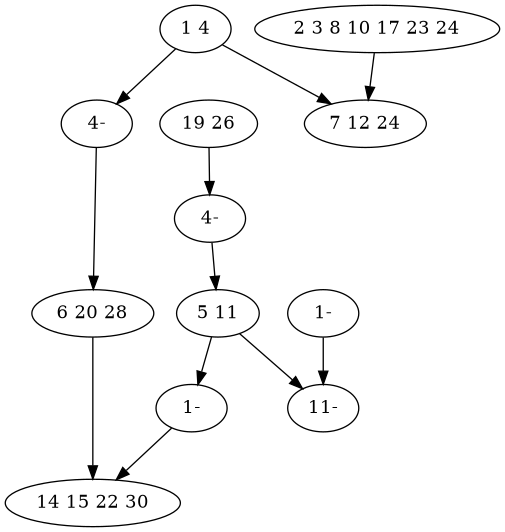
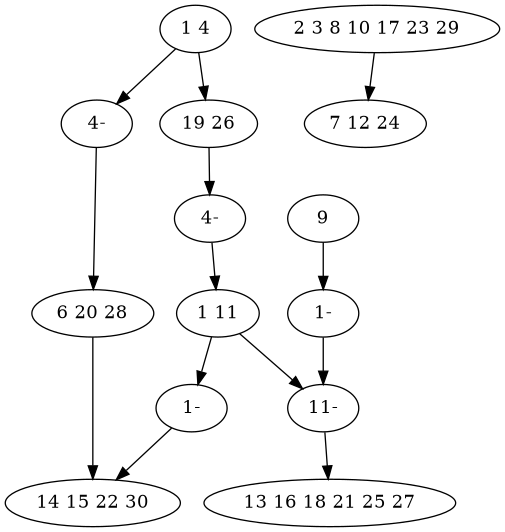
node "2 3 8 10 17 23 24": label "2 3 8 10 17 23 24" -> "2 3 8 10 17 23 29"
edge "1 4" -> "7 12 24": now "1 4" -> "19 26"
node "9": added
node "5 11": label "5 11" -> "1 11"
node "13 16 18 21 25 27": added
